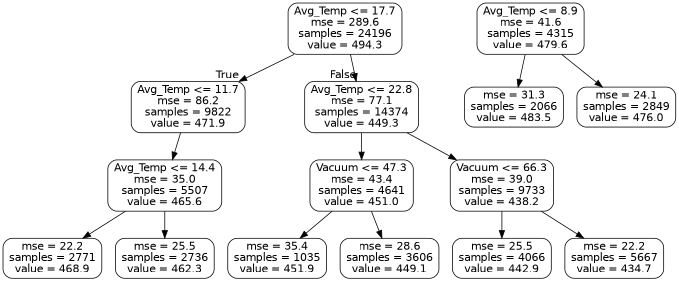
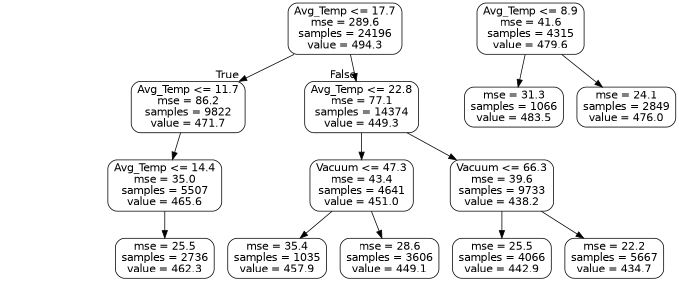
node "Avg_Temp <= 11.7 mse = 86.2 samples = 9822 value = 471.9": label "Avg_Temp <= 11.7 mse = 86.2 samples = 9822 value = 471.9" -> "Avg_Temp <= 11.7 mse = 86.2 samples = 9822 value = 471.7"
node "mse = 31.3 samples = 2066 value = 483.5": label "mse = 31.3 samples = 2066 value = 483.5" -> "mse = 31.3 samples = 1066 value = 483.5"
node "Vacuum <= 66.3 mse = 39.0 samples = 9733 value = 438.2": label "Vacuum <= 66.3 mse = 39.0 samples = 9733 value = 438.2" -> "Vacuum <= 66.3 mse = 39.6 samples = 9733 value = 438.2"
node "mse = 22.2 samples = 2771 value = 468.9": removed
node "mse = 35.4 samples = 1035 value = 451.9": label "mse = 35.4 samples = 1035 value = 451.9" -> "mse = 35.4 samples = 1035 value = 457.9"
